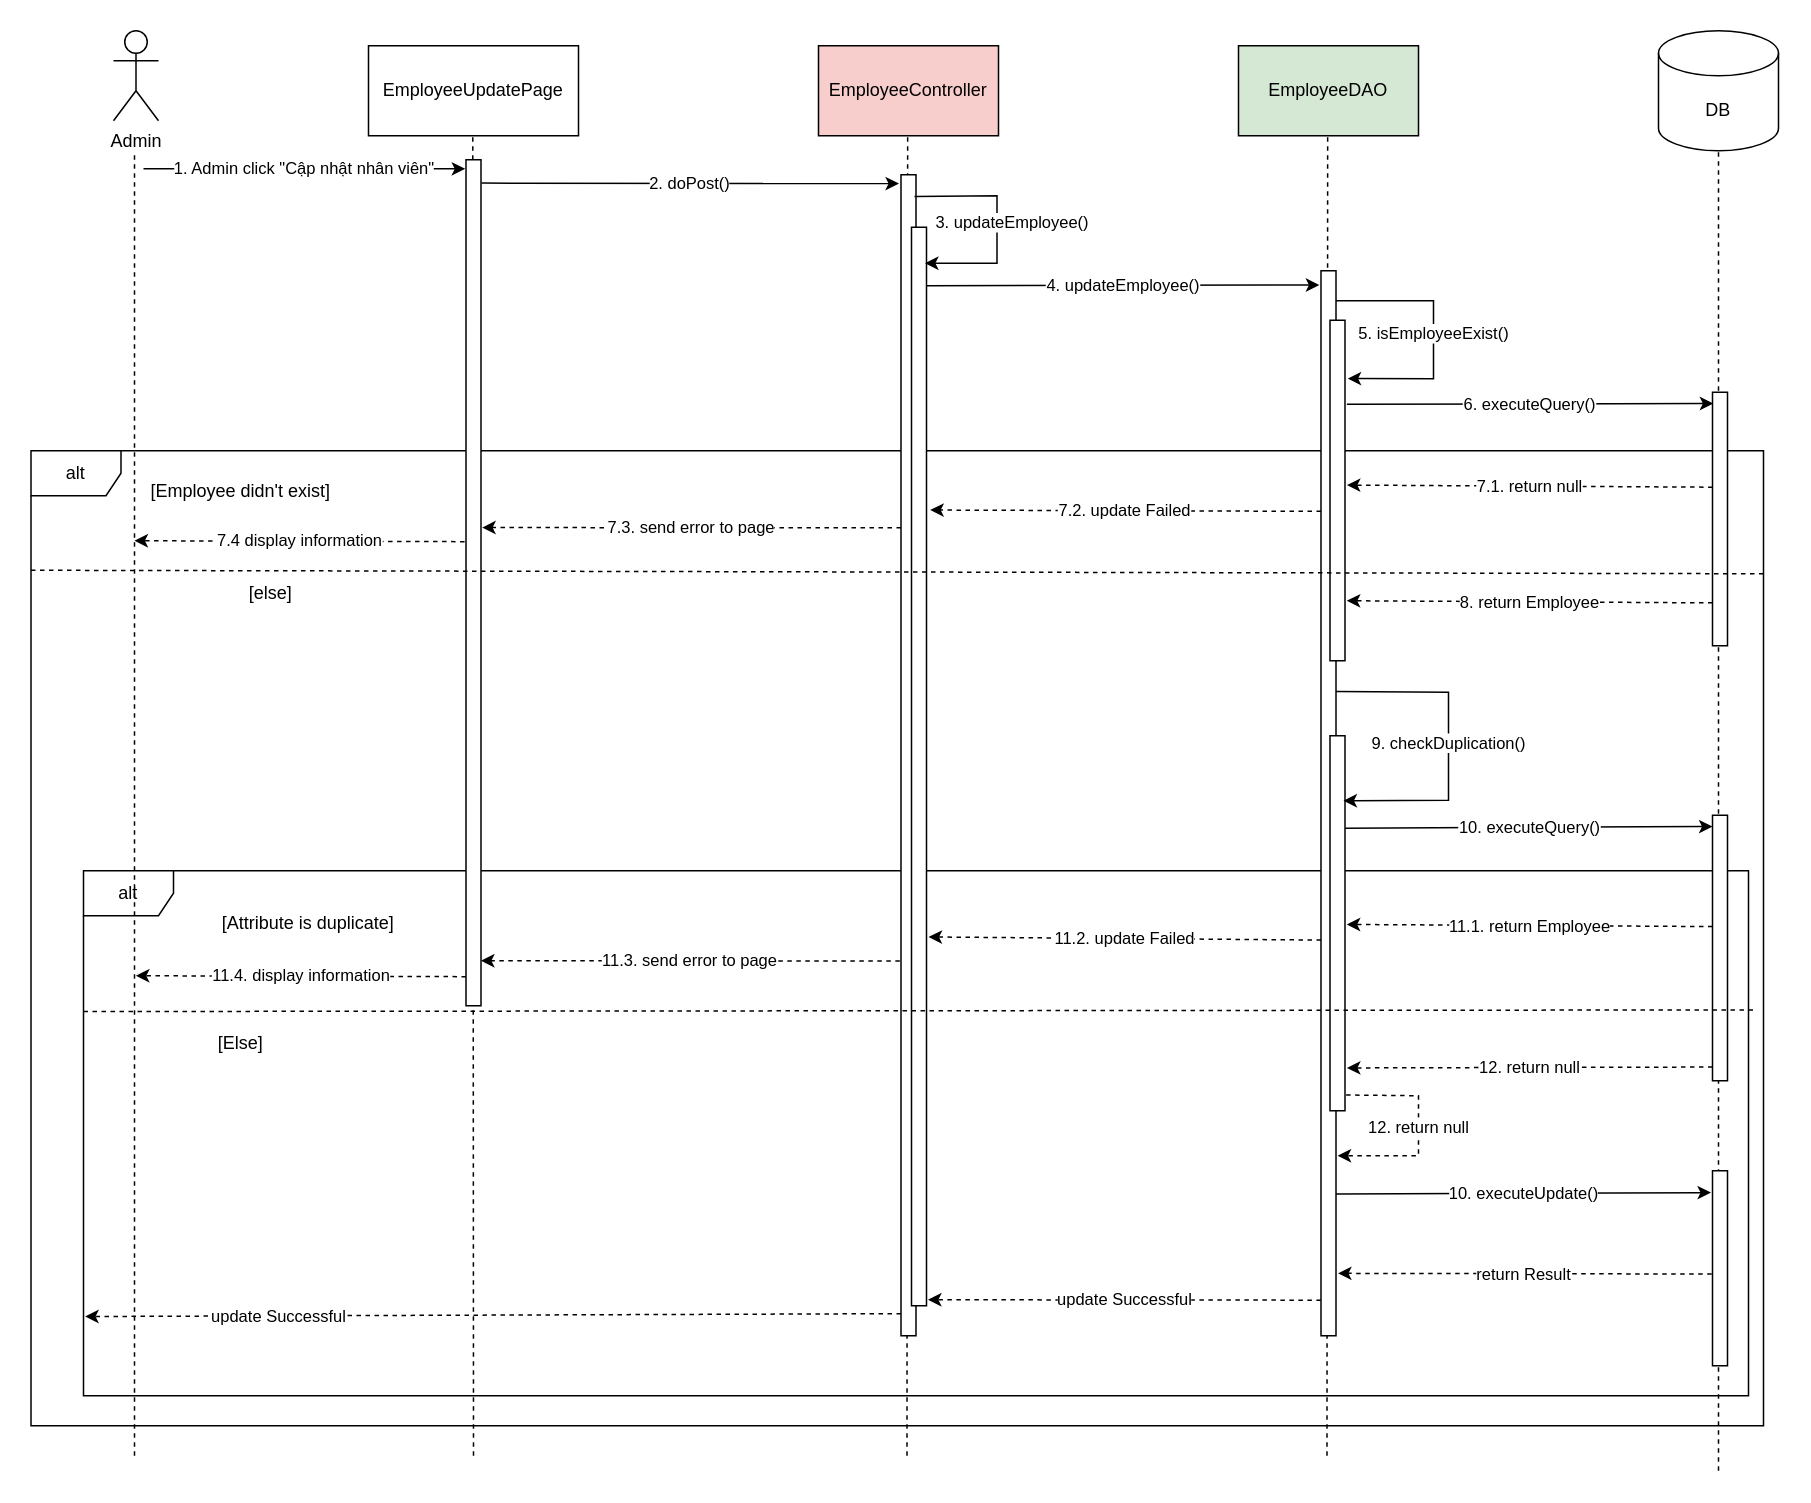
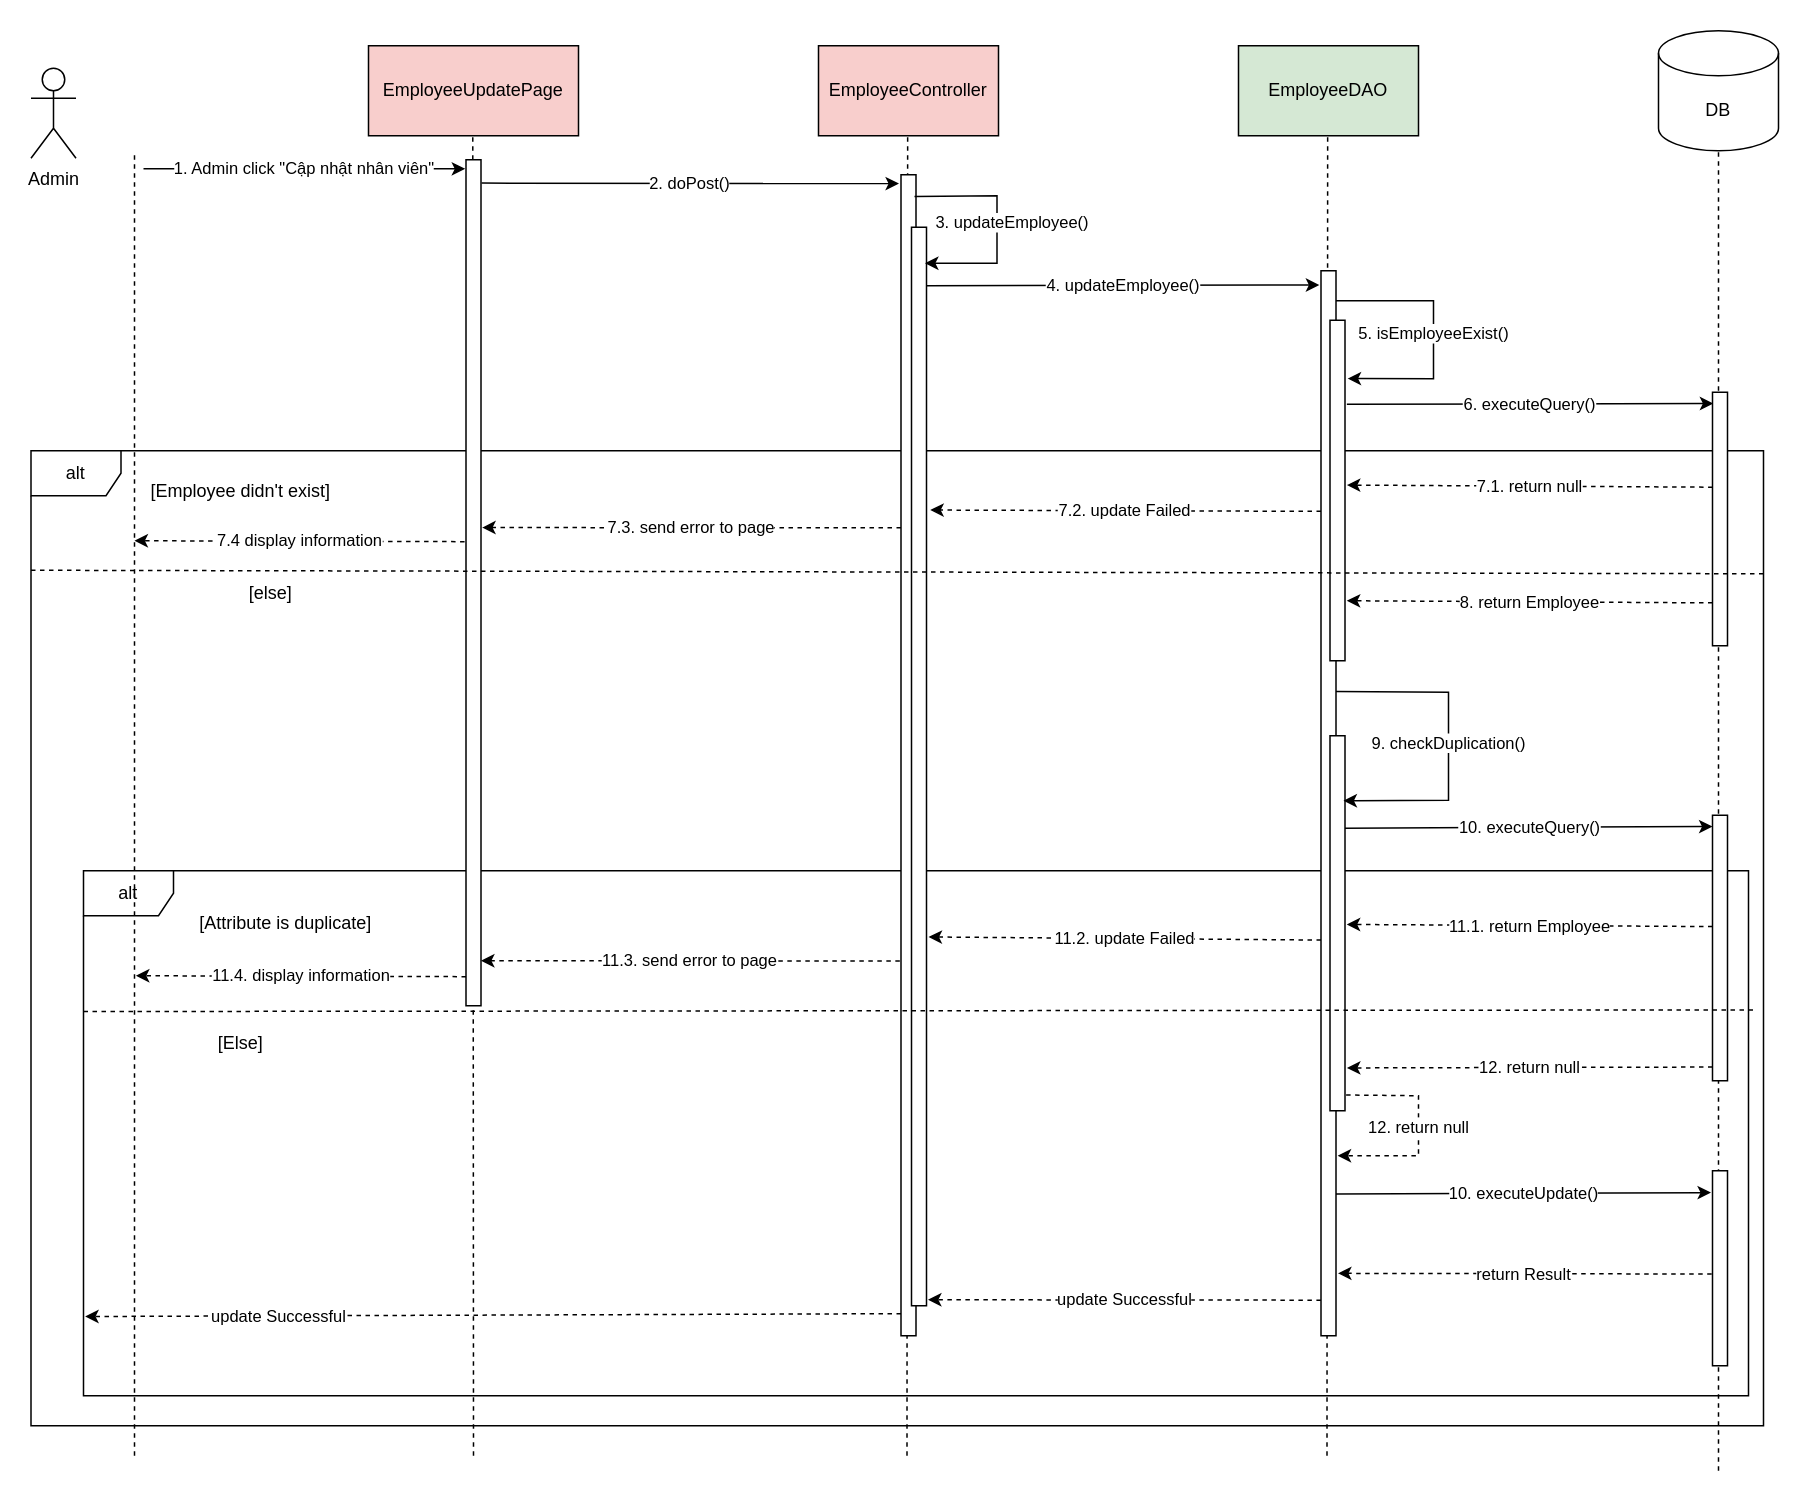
node "Admin": moved (136, 76) -> (53, 113)
node "EmployeeUpdatePage": fillcolor #ffffff -> #f8cecc
node "[Attribute is duplicate]": moved (308, 923) -> (286, 923)
